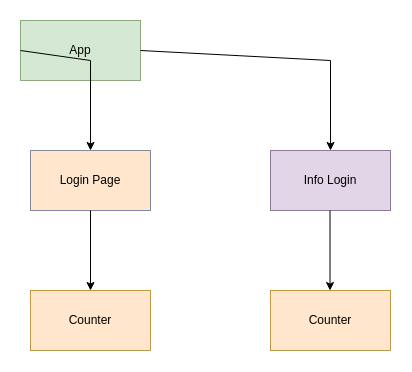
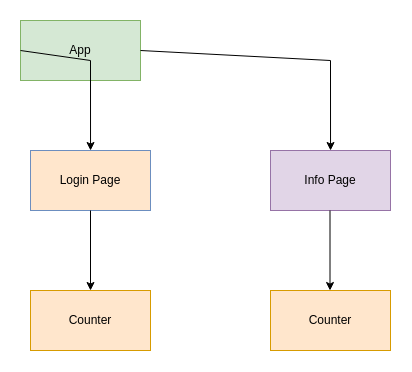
node "Info Login": label "Info Login" -> "Info Page"
